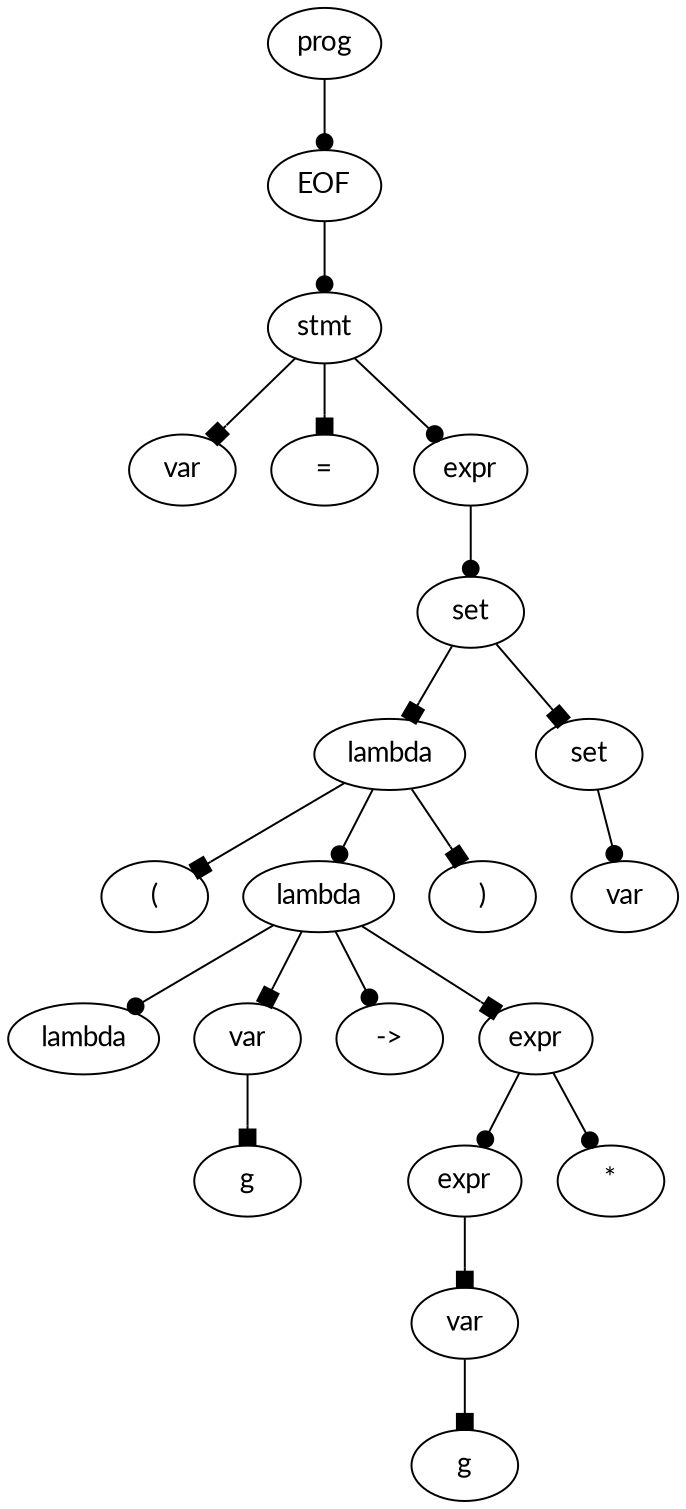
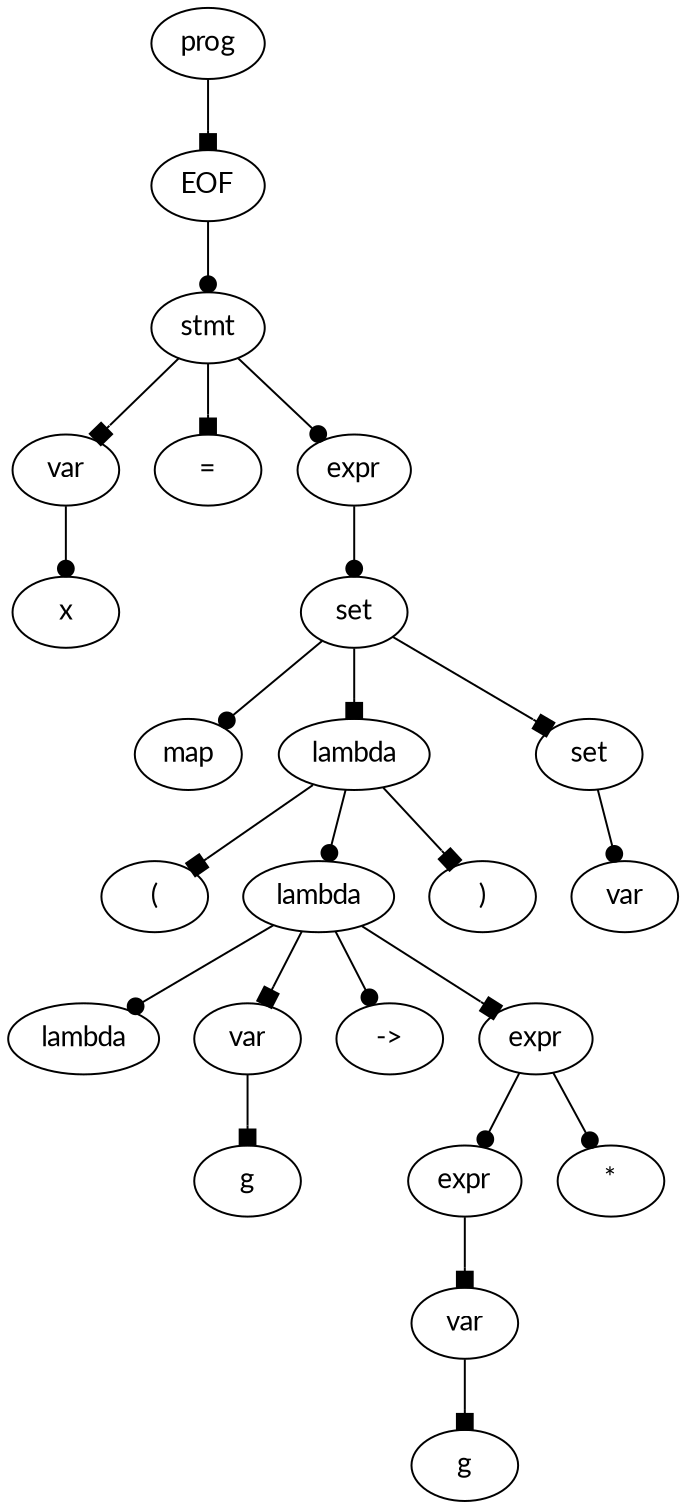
edge "prog" -> "EOF": arrowhead dot -> box
node "x": added
node "map": added
